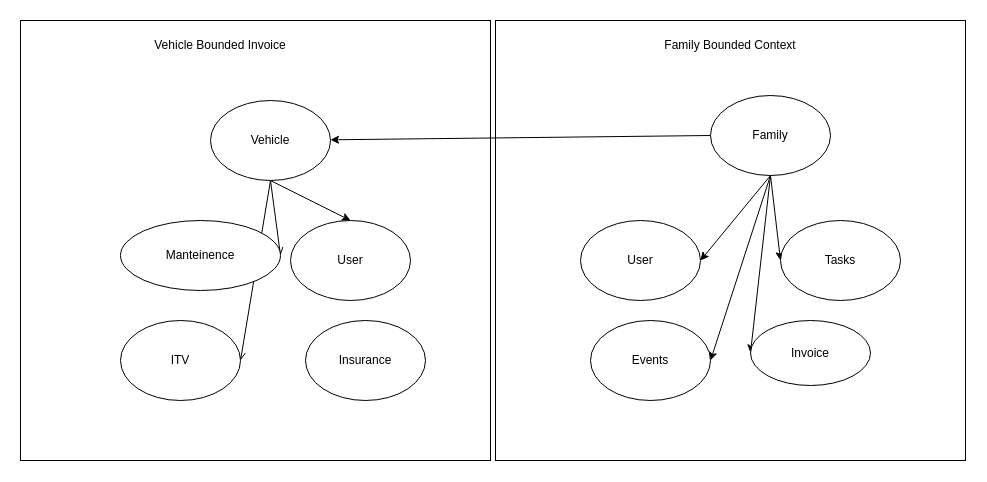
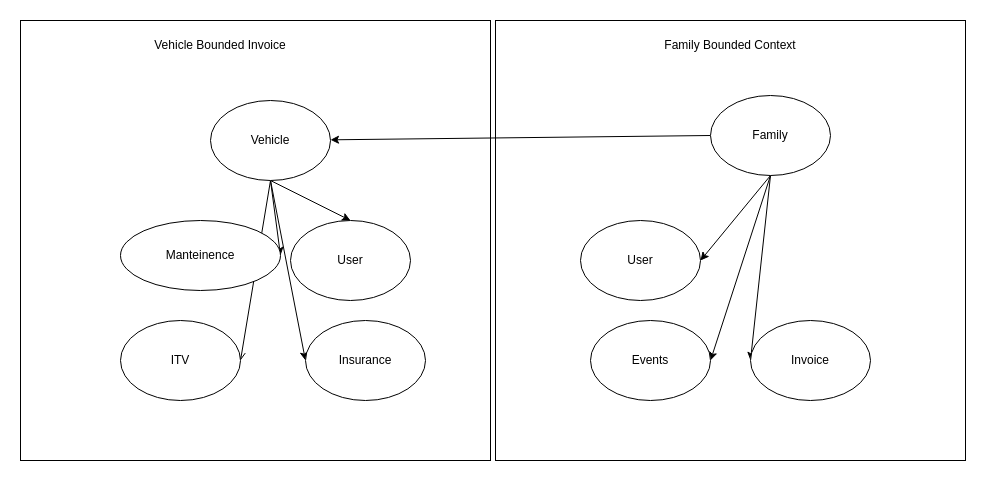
edge "Family" -> "Tasks": removed
edge "Vehicle" -> "Manteinence": arrowhead open -> classic
node "Tasks": removed
edge "Vehicle" -> "Insurance": added
node "Invoice": size 120x65 -> 120x80
